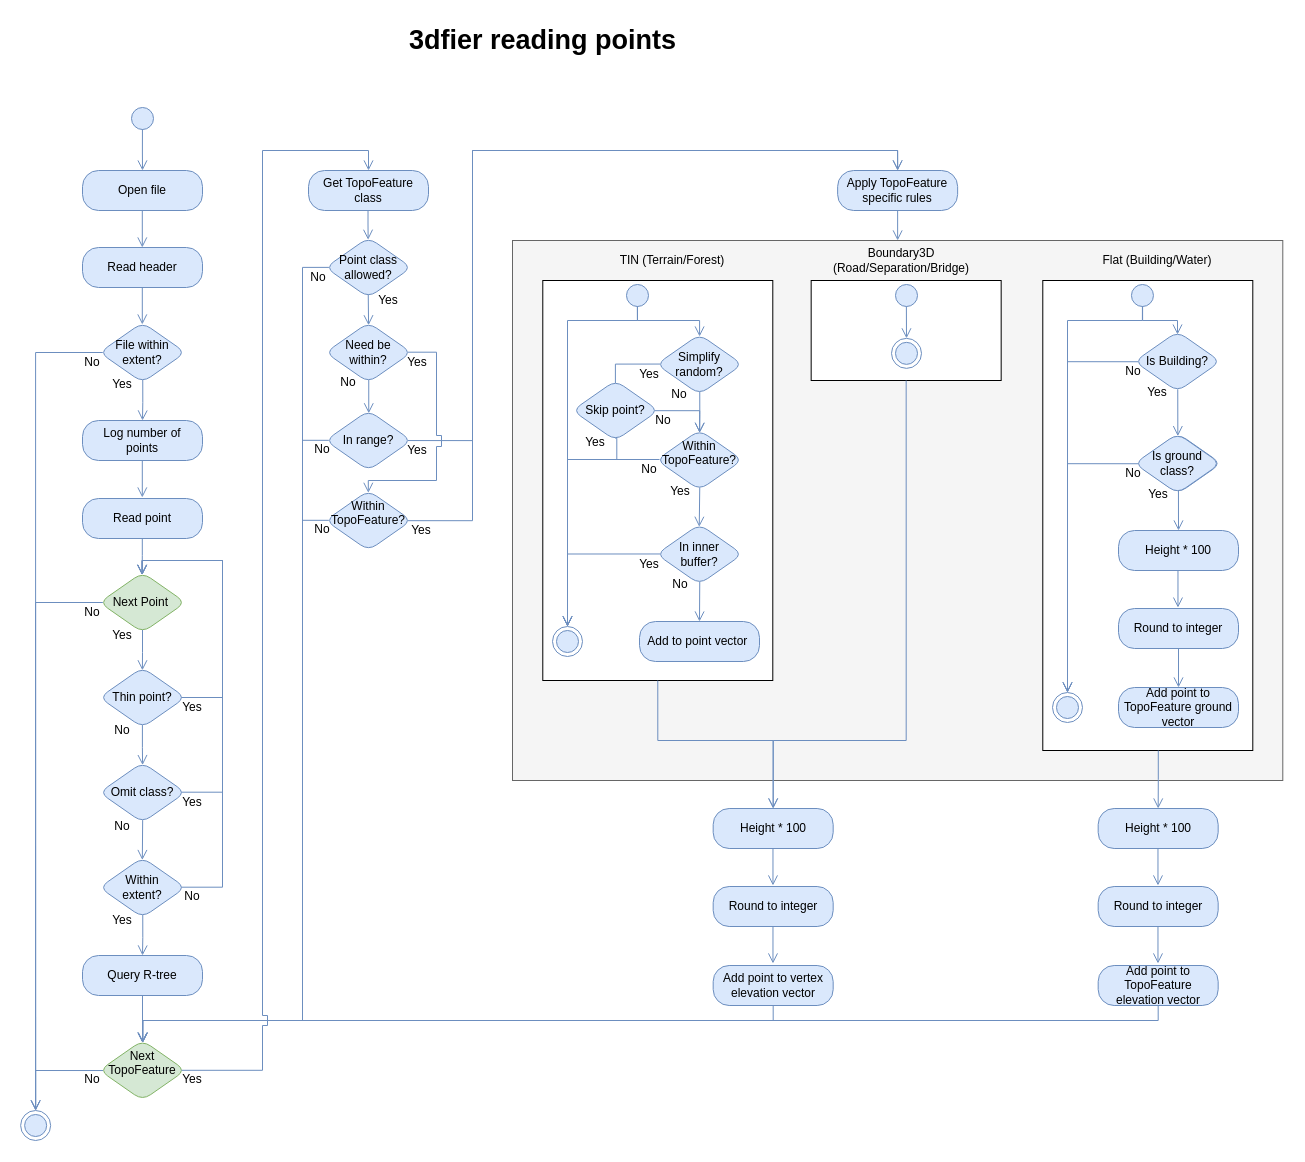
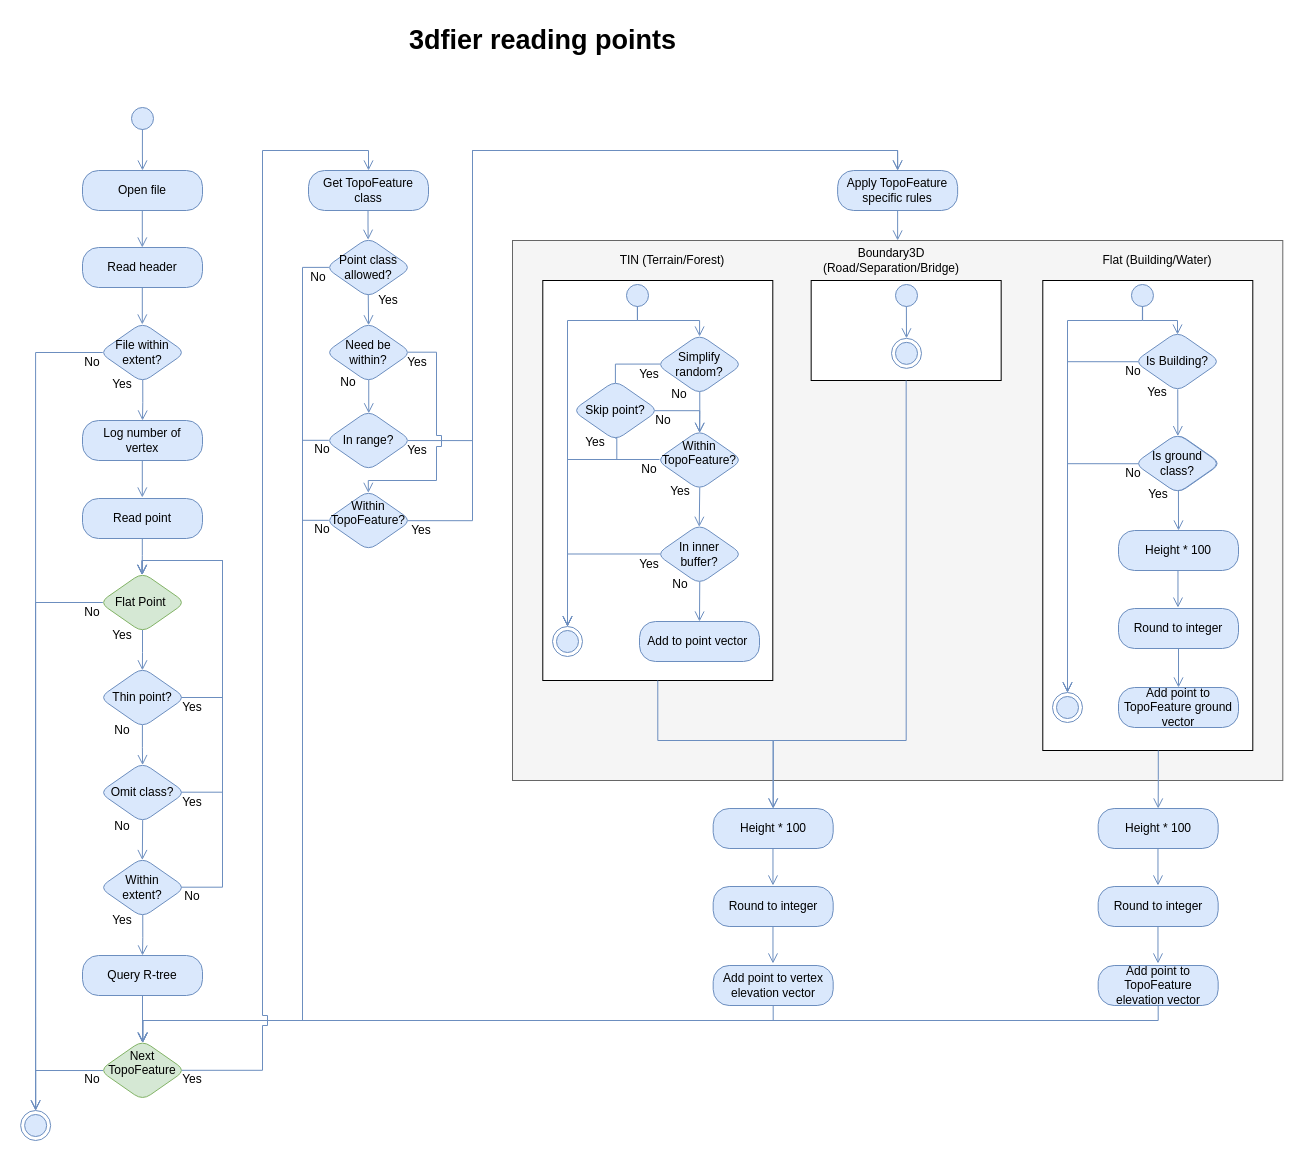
node "Boundary3D (Road/Separation/Bridge)": moved (901, 261) -> (891, 261)
node "Log number of points": label "Log number of points" -> "Log number of vertex"
node "Next Point": label "Next Point" -> "Flat Point"
